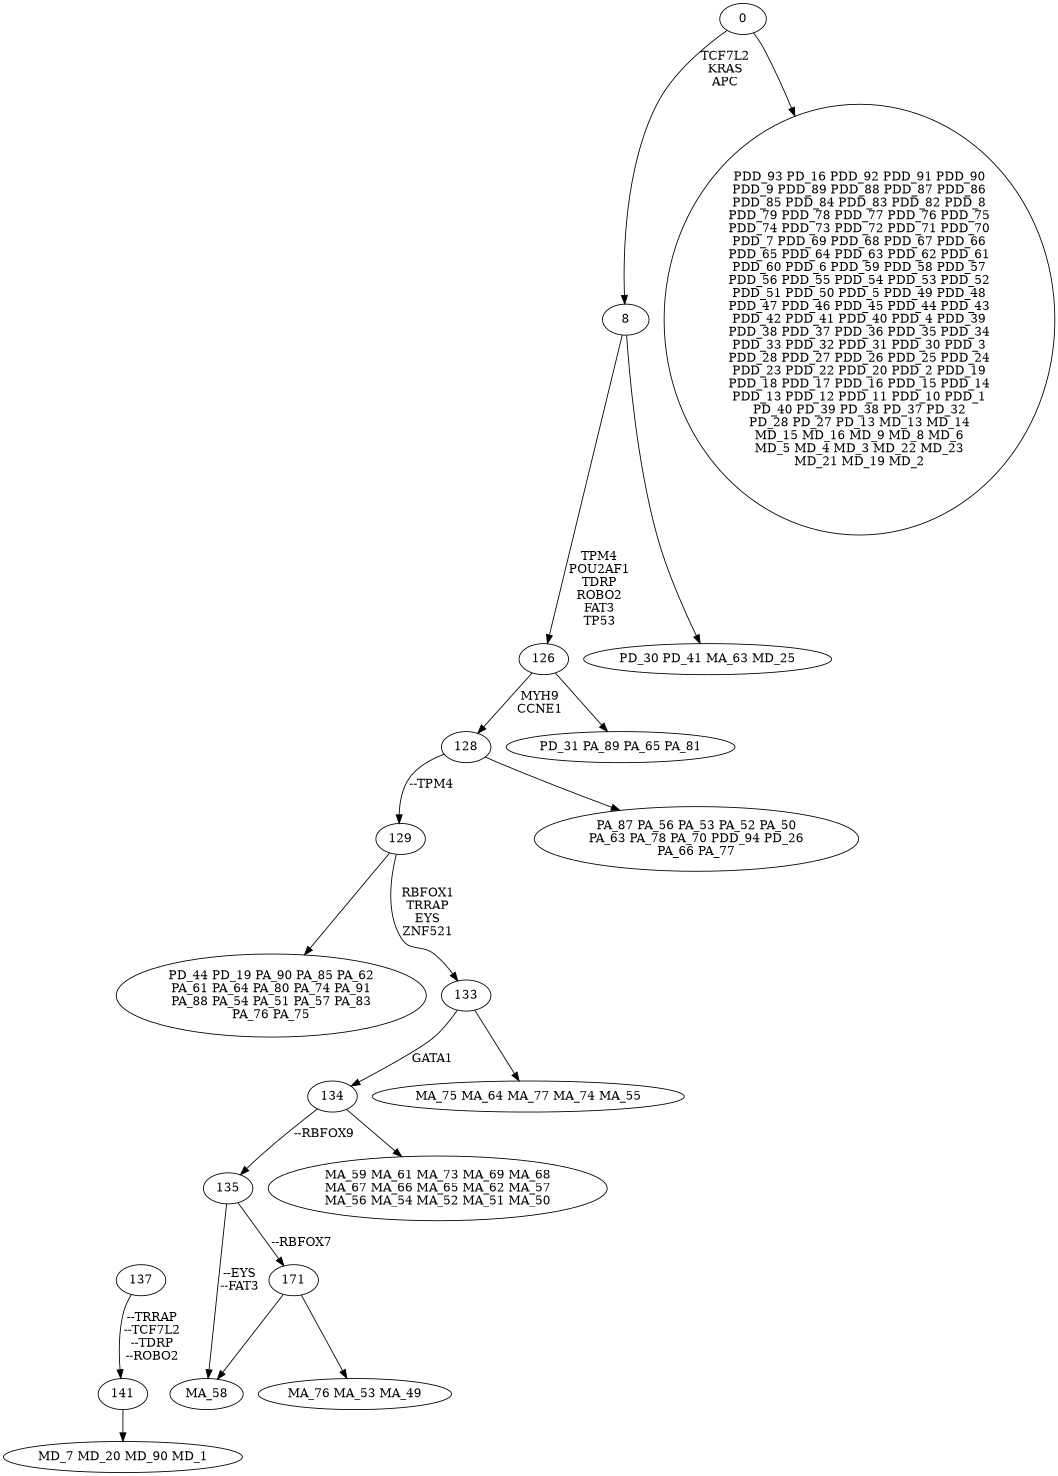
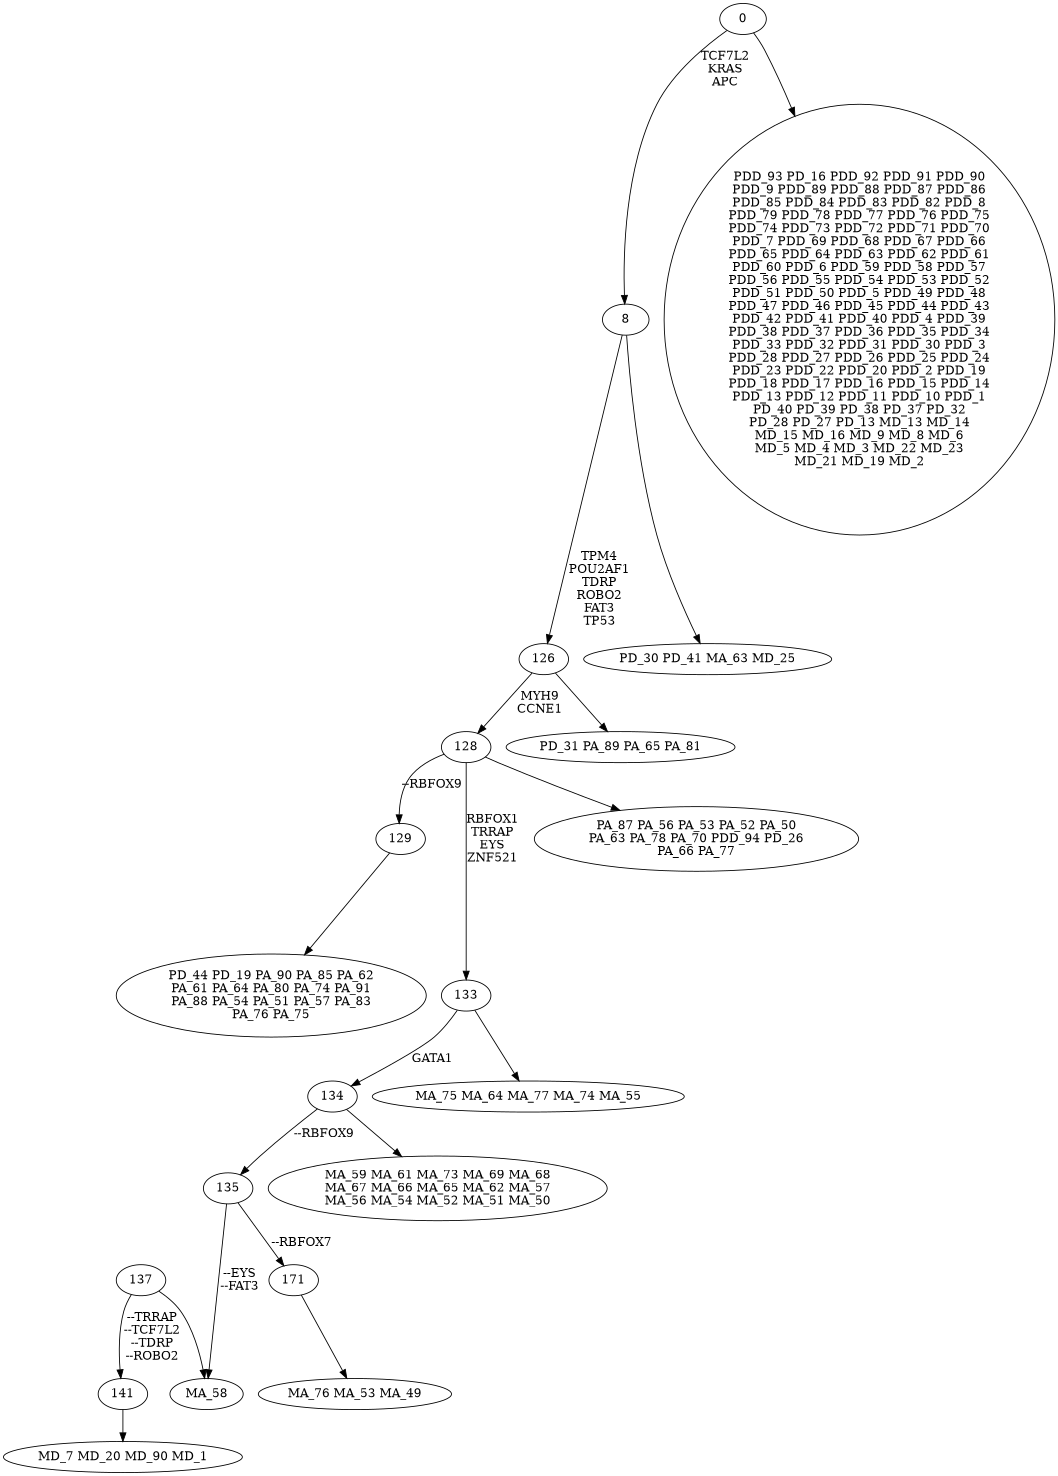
edge "128" -> "129": label "--TPM4" -> "--RBFOX9"
edge "129" -> "133": now "128" -> "133"
edge "171" -> "MA_58": now "137" -> "MA_58"
